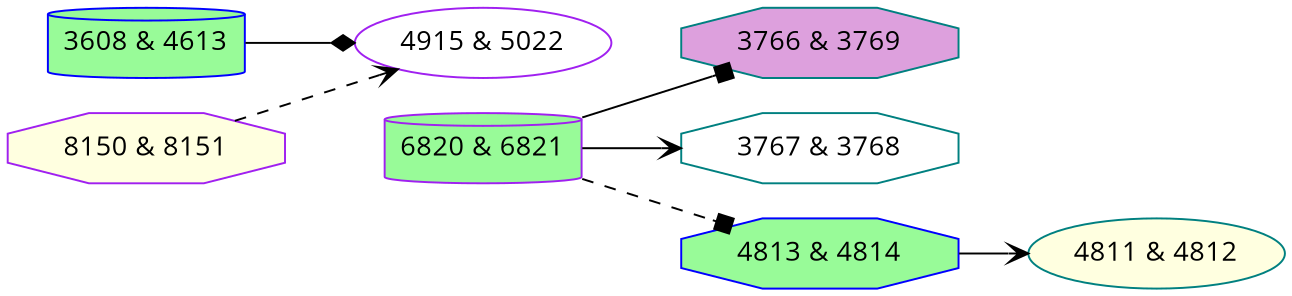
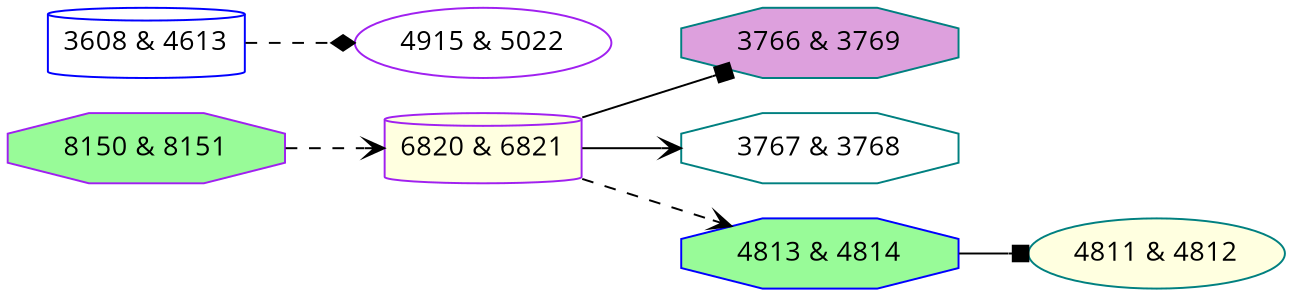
node "3608 & 4613": fillcolor palegreen -> white
edge "3608 & 4613" -> "4915 & 5022": style solid -> dashed
edge "8150 & 8151" -> "4915 & 5022": now "8150 & 8151" -> "6820 & 6821"
node "8150 & 8151": fillcolor lightyellow -> palegreen
node "6820 & 6821": fillcolor palegreen -> lightyellow
edge "6820 & 6821" -> "4813 & 4814": arrowhead box -> vee
edge "4813 & 4814" -> "4811 & 4812": arrowhead vee -> box
